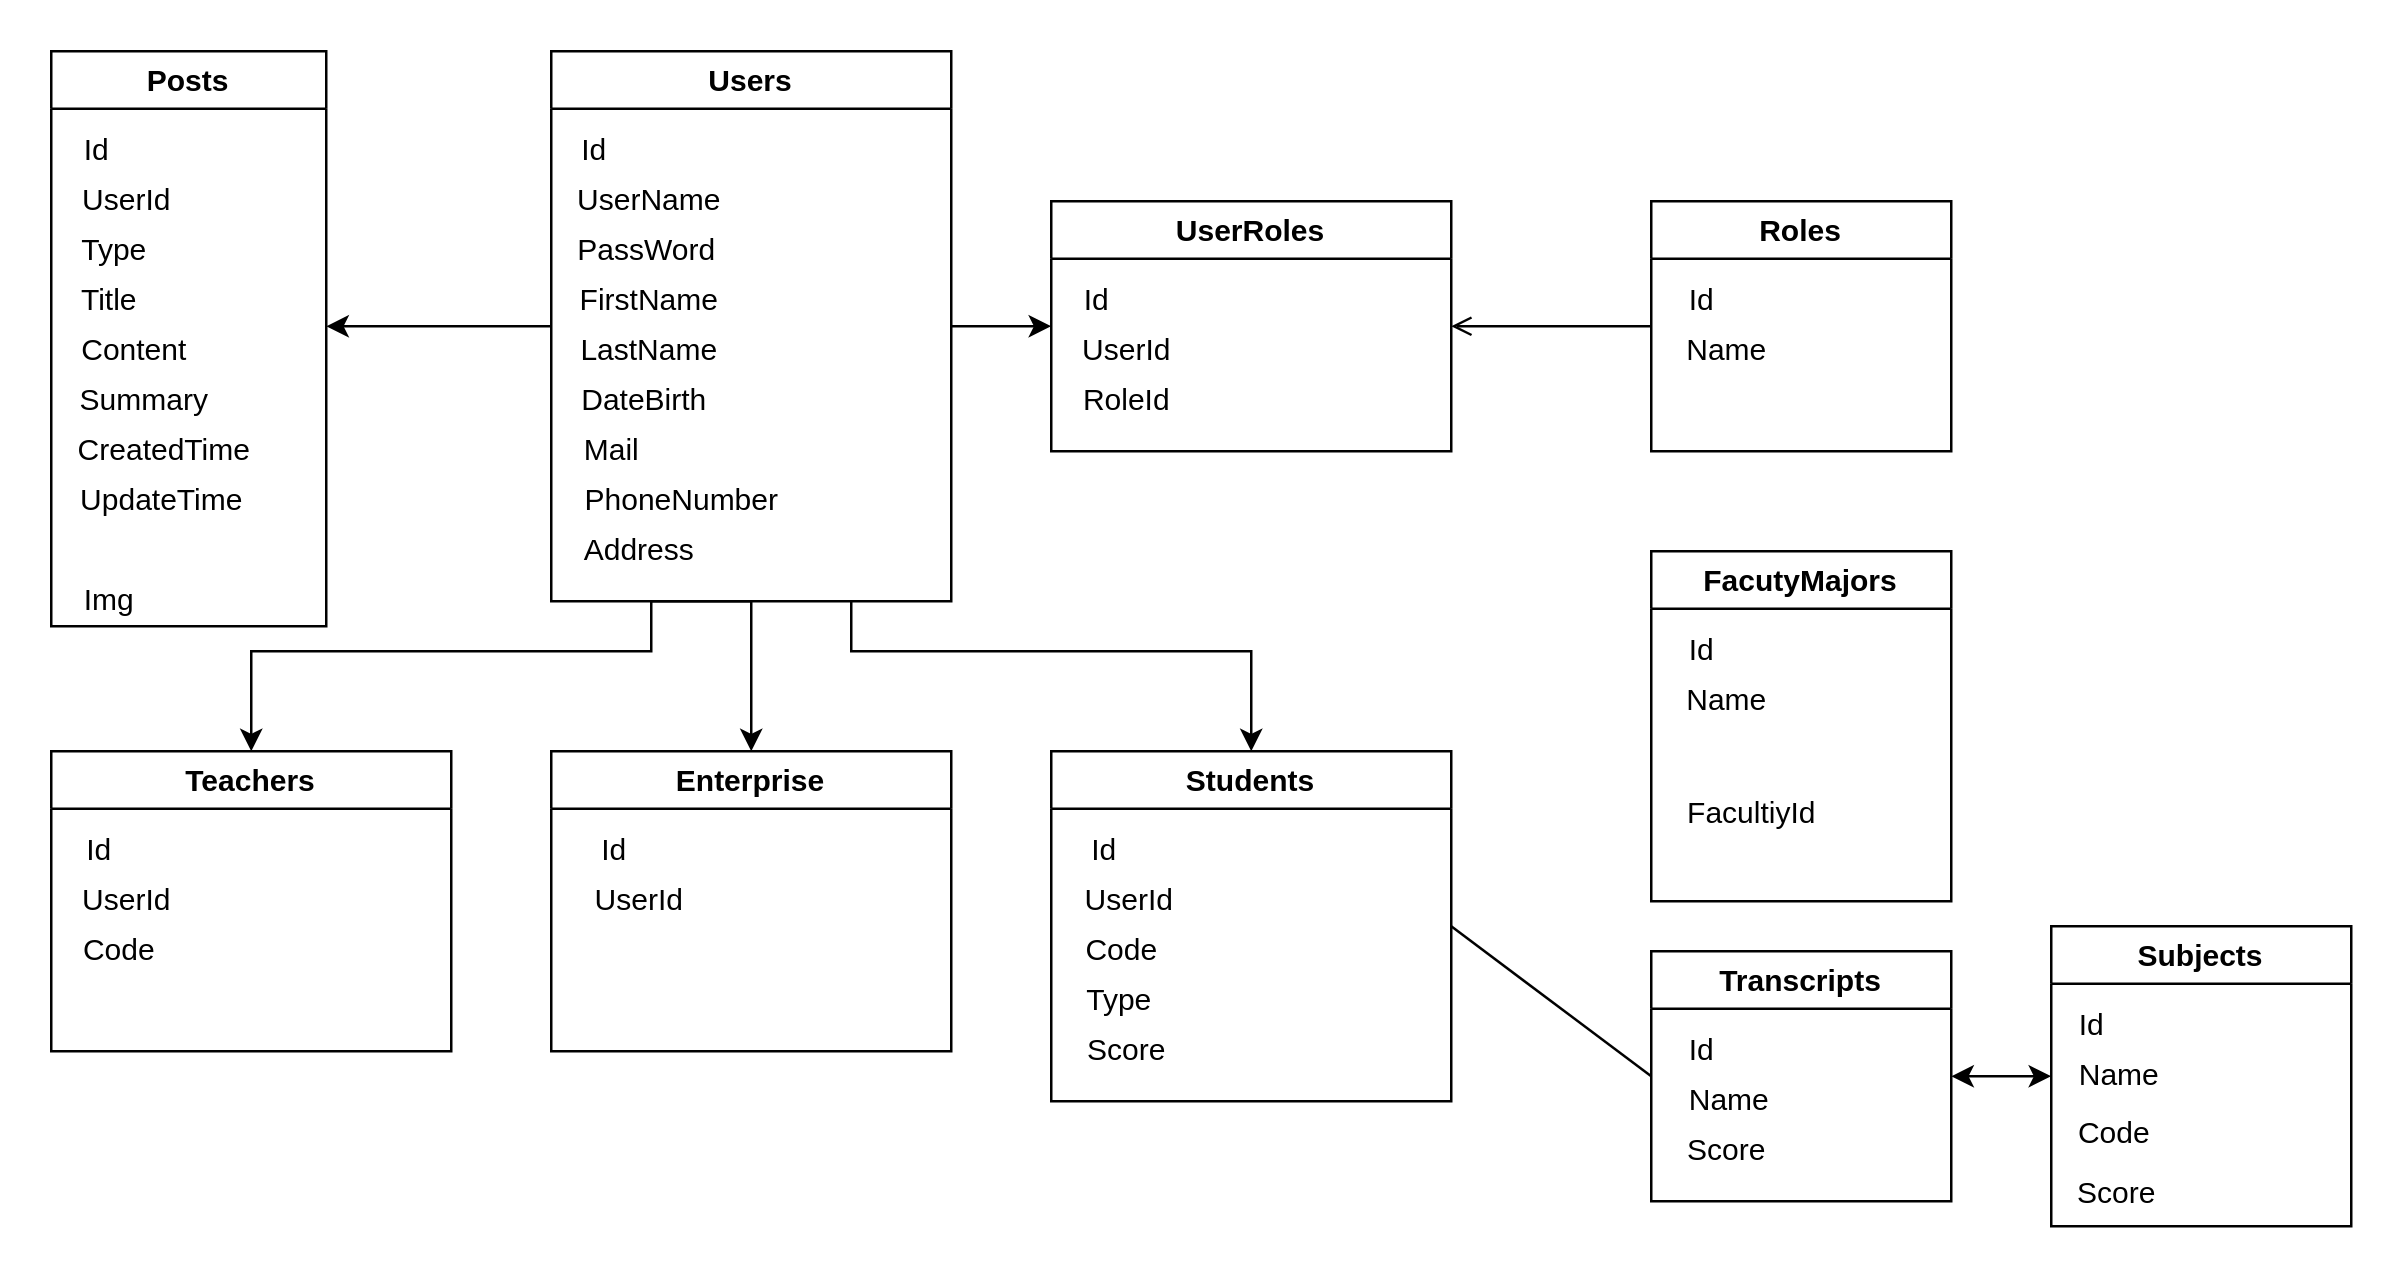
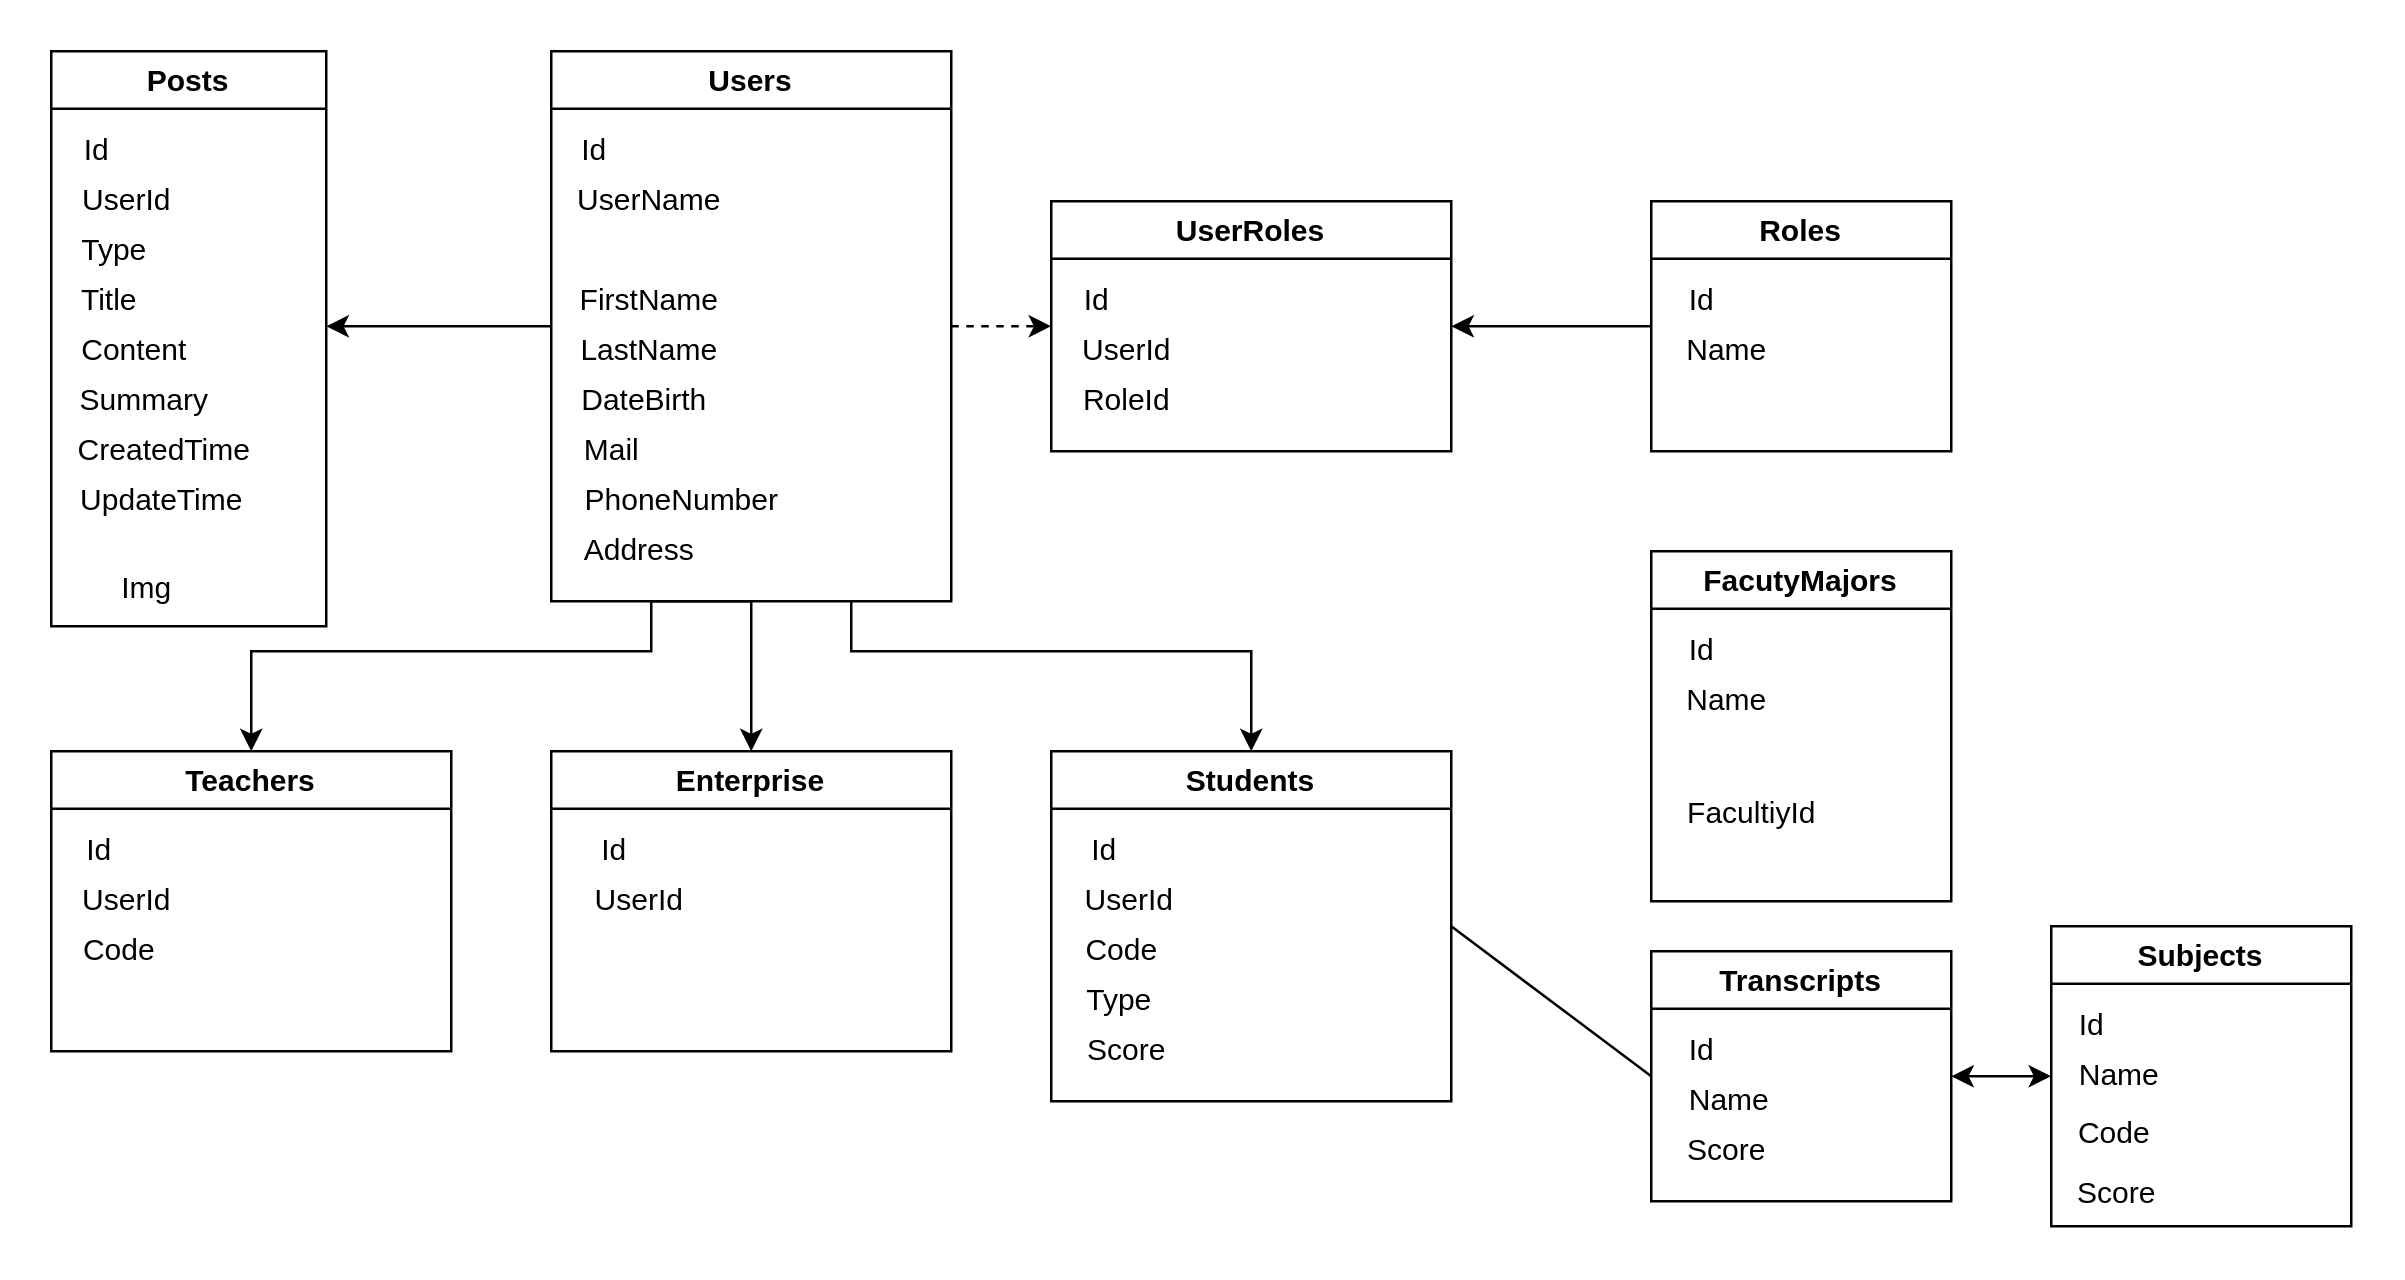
node "PassWord": removed
edge "Users" -> "UserRoles": style solid -> dashed
edge "Roles" -> "UserRoles": arrowhead open -> classic
node "Img": moved (109, 601) -> (146, 589)
